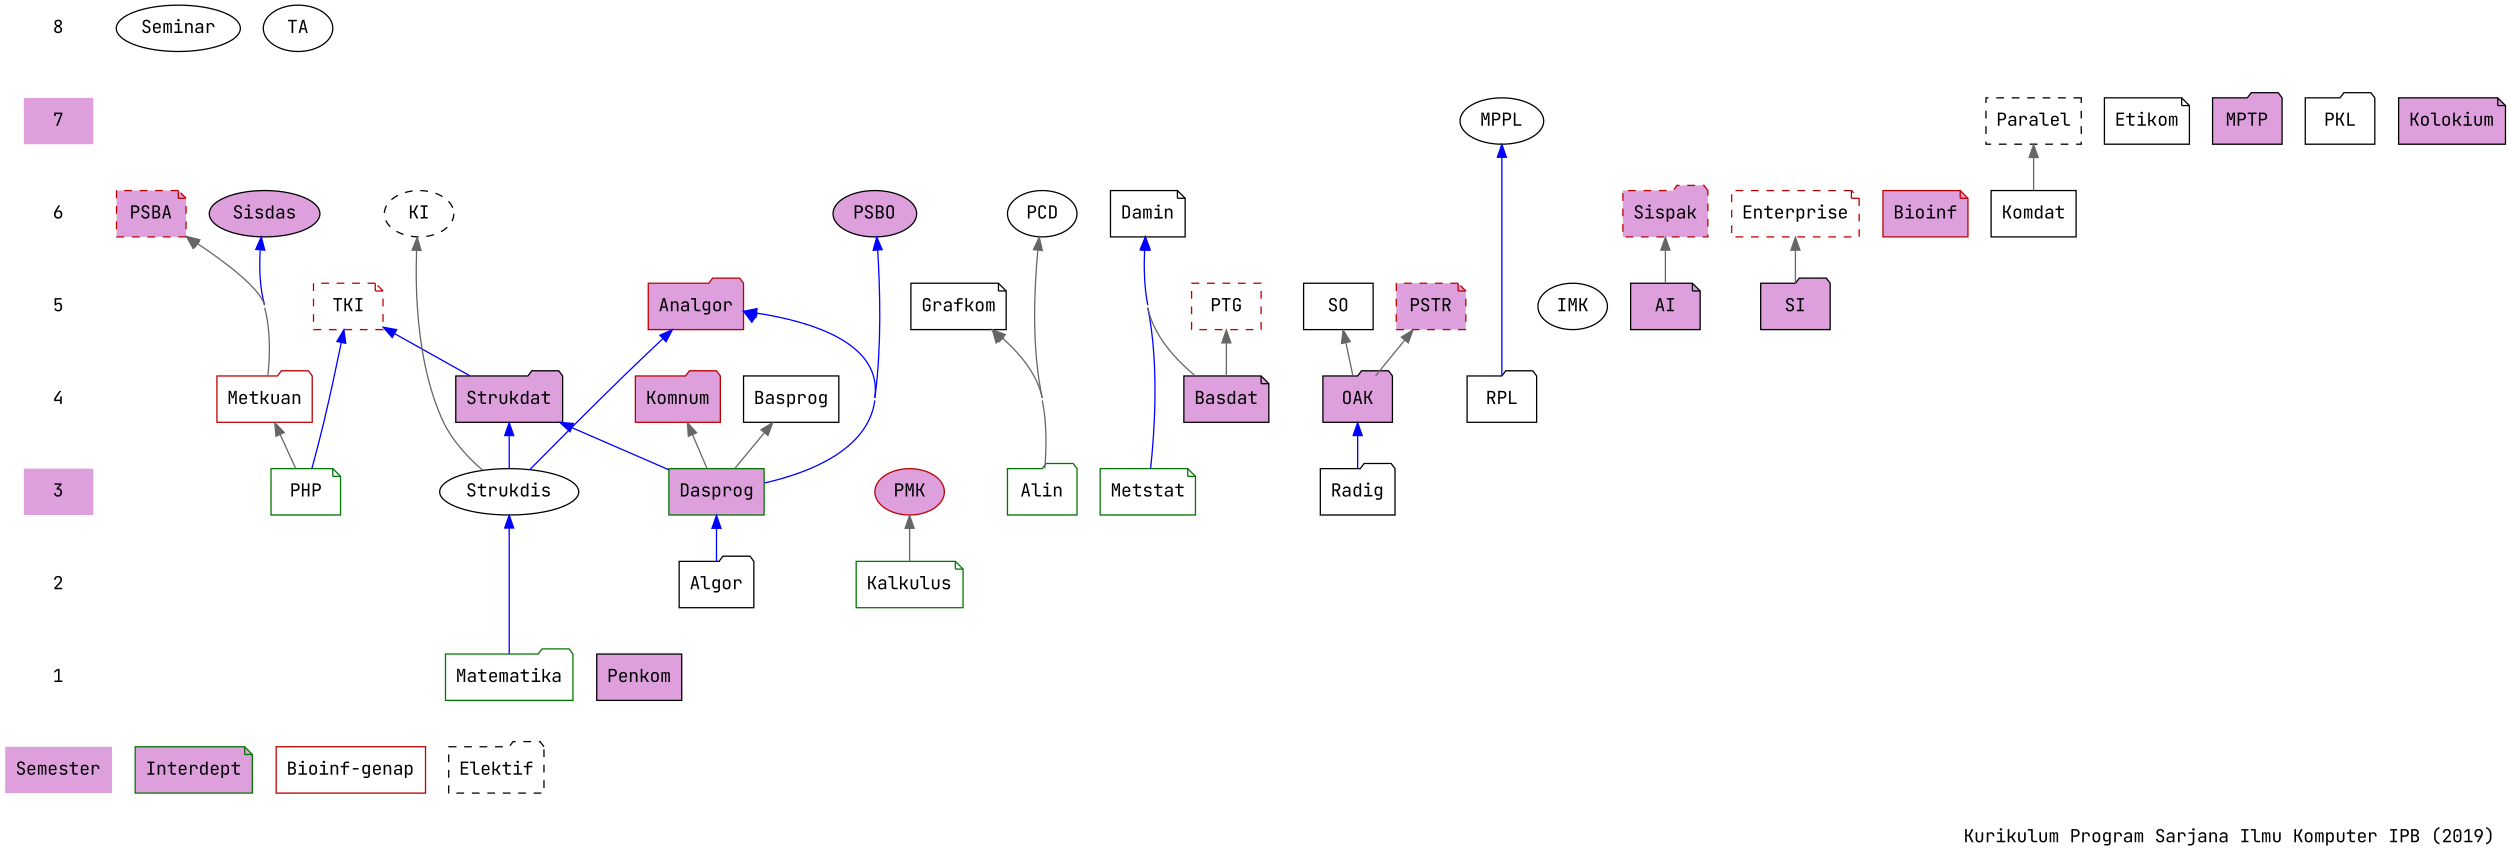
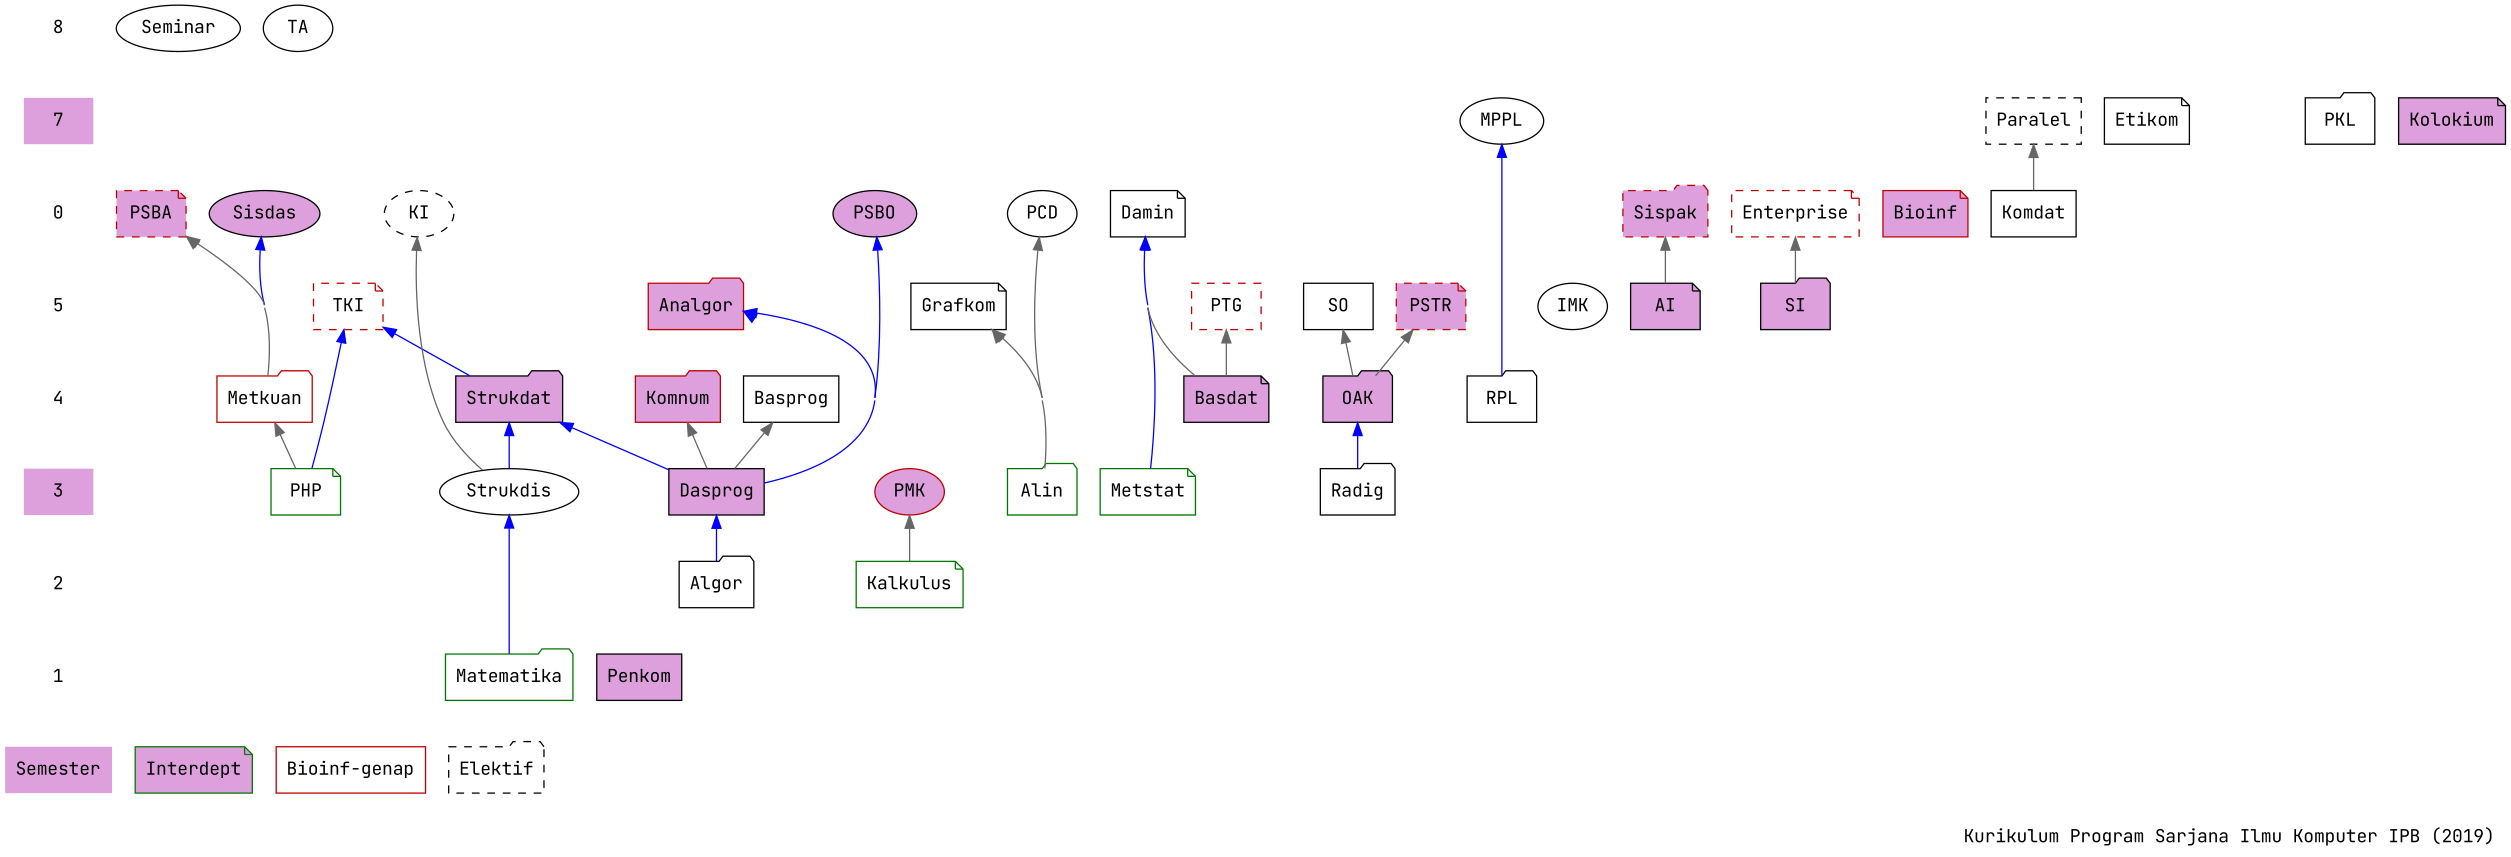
node "MPTP": removed
node "6": label "6" -> "0"
edge "Strukdis" -> "Analgor": removed
node "Dasprog": color #007700 -> black
